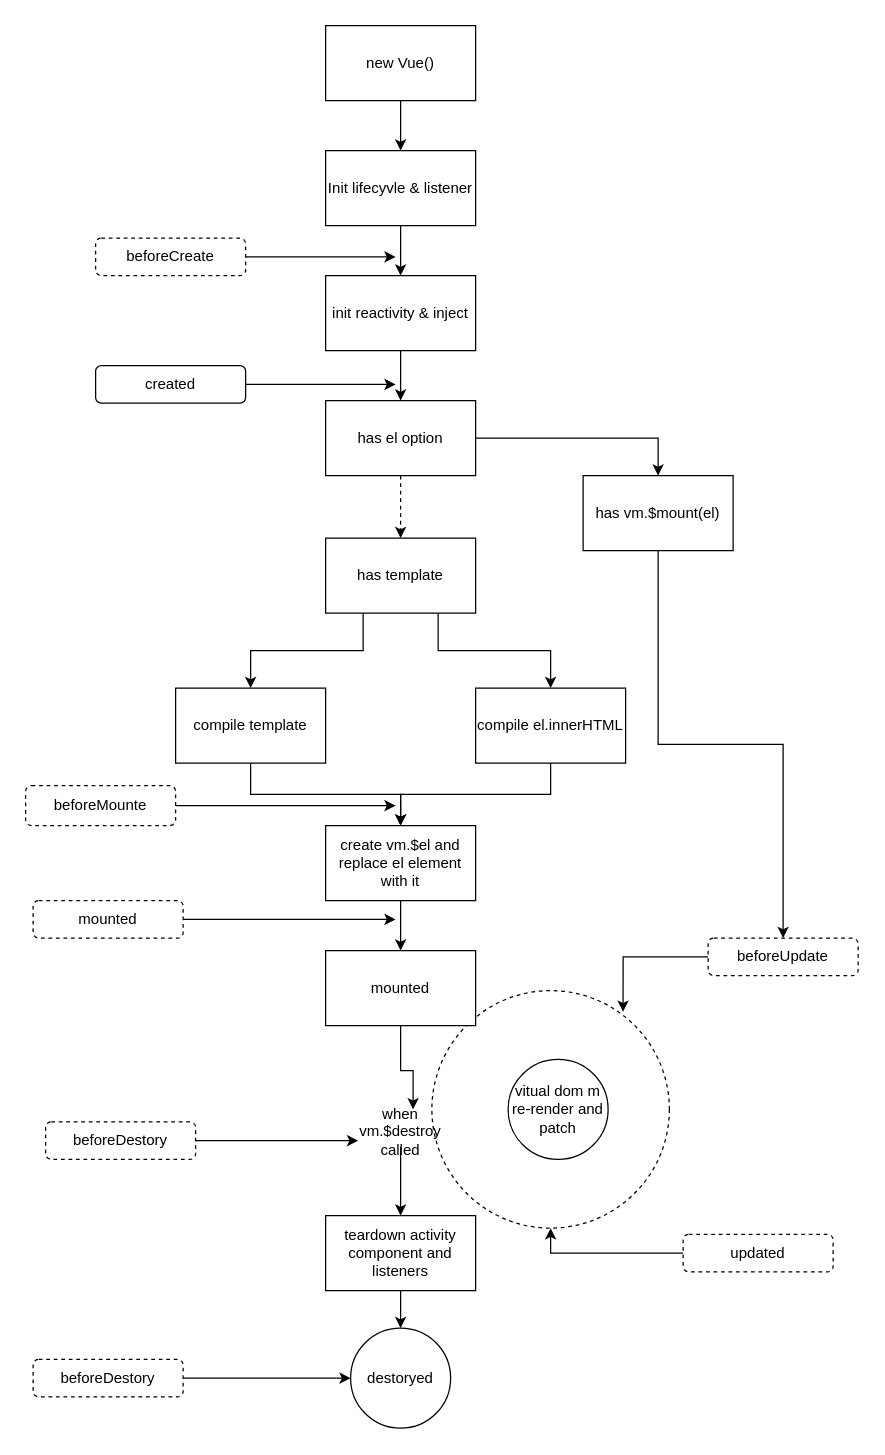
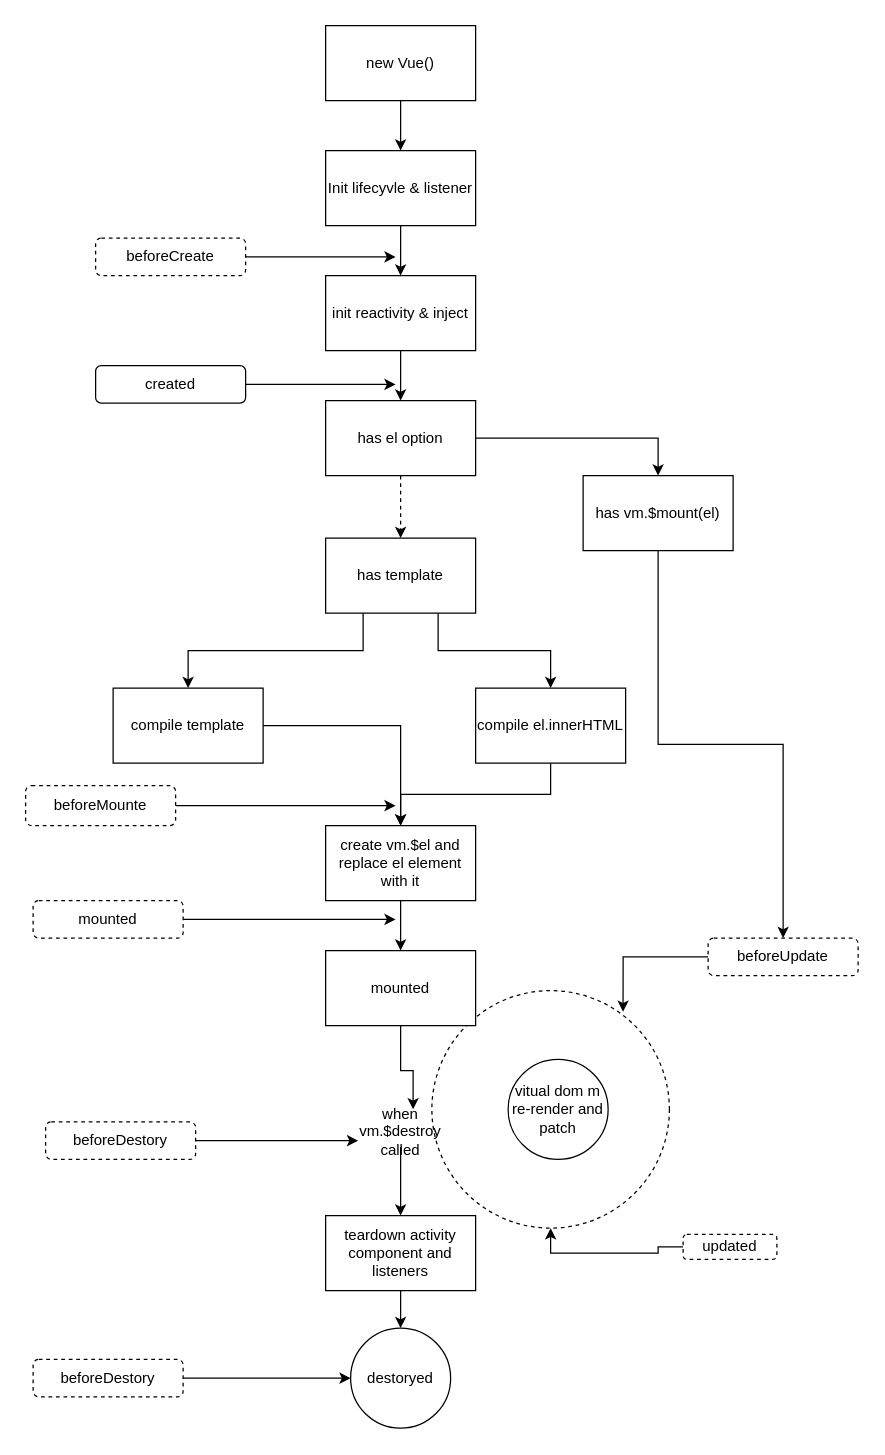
node "compile template": moved (251, 726) -> (188, 726)
node "updated": size 150x38 -> 94x25
